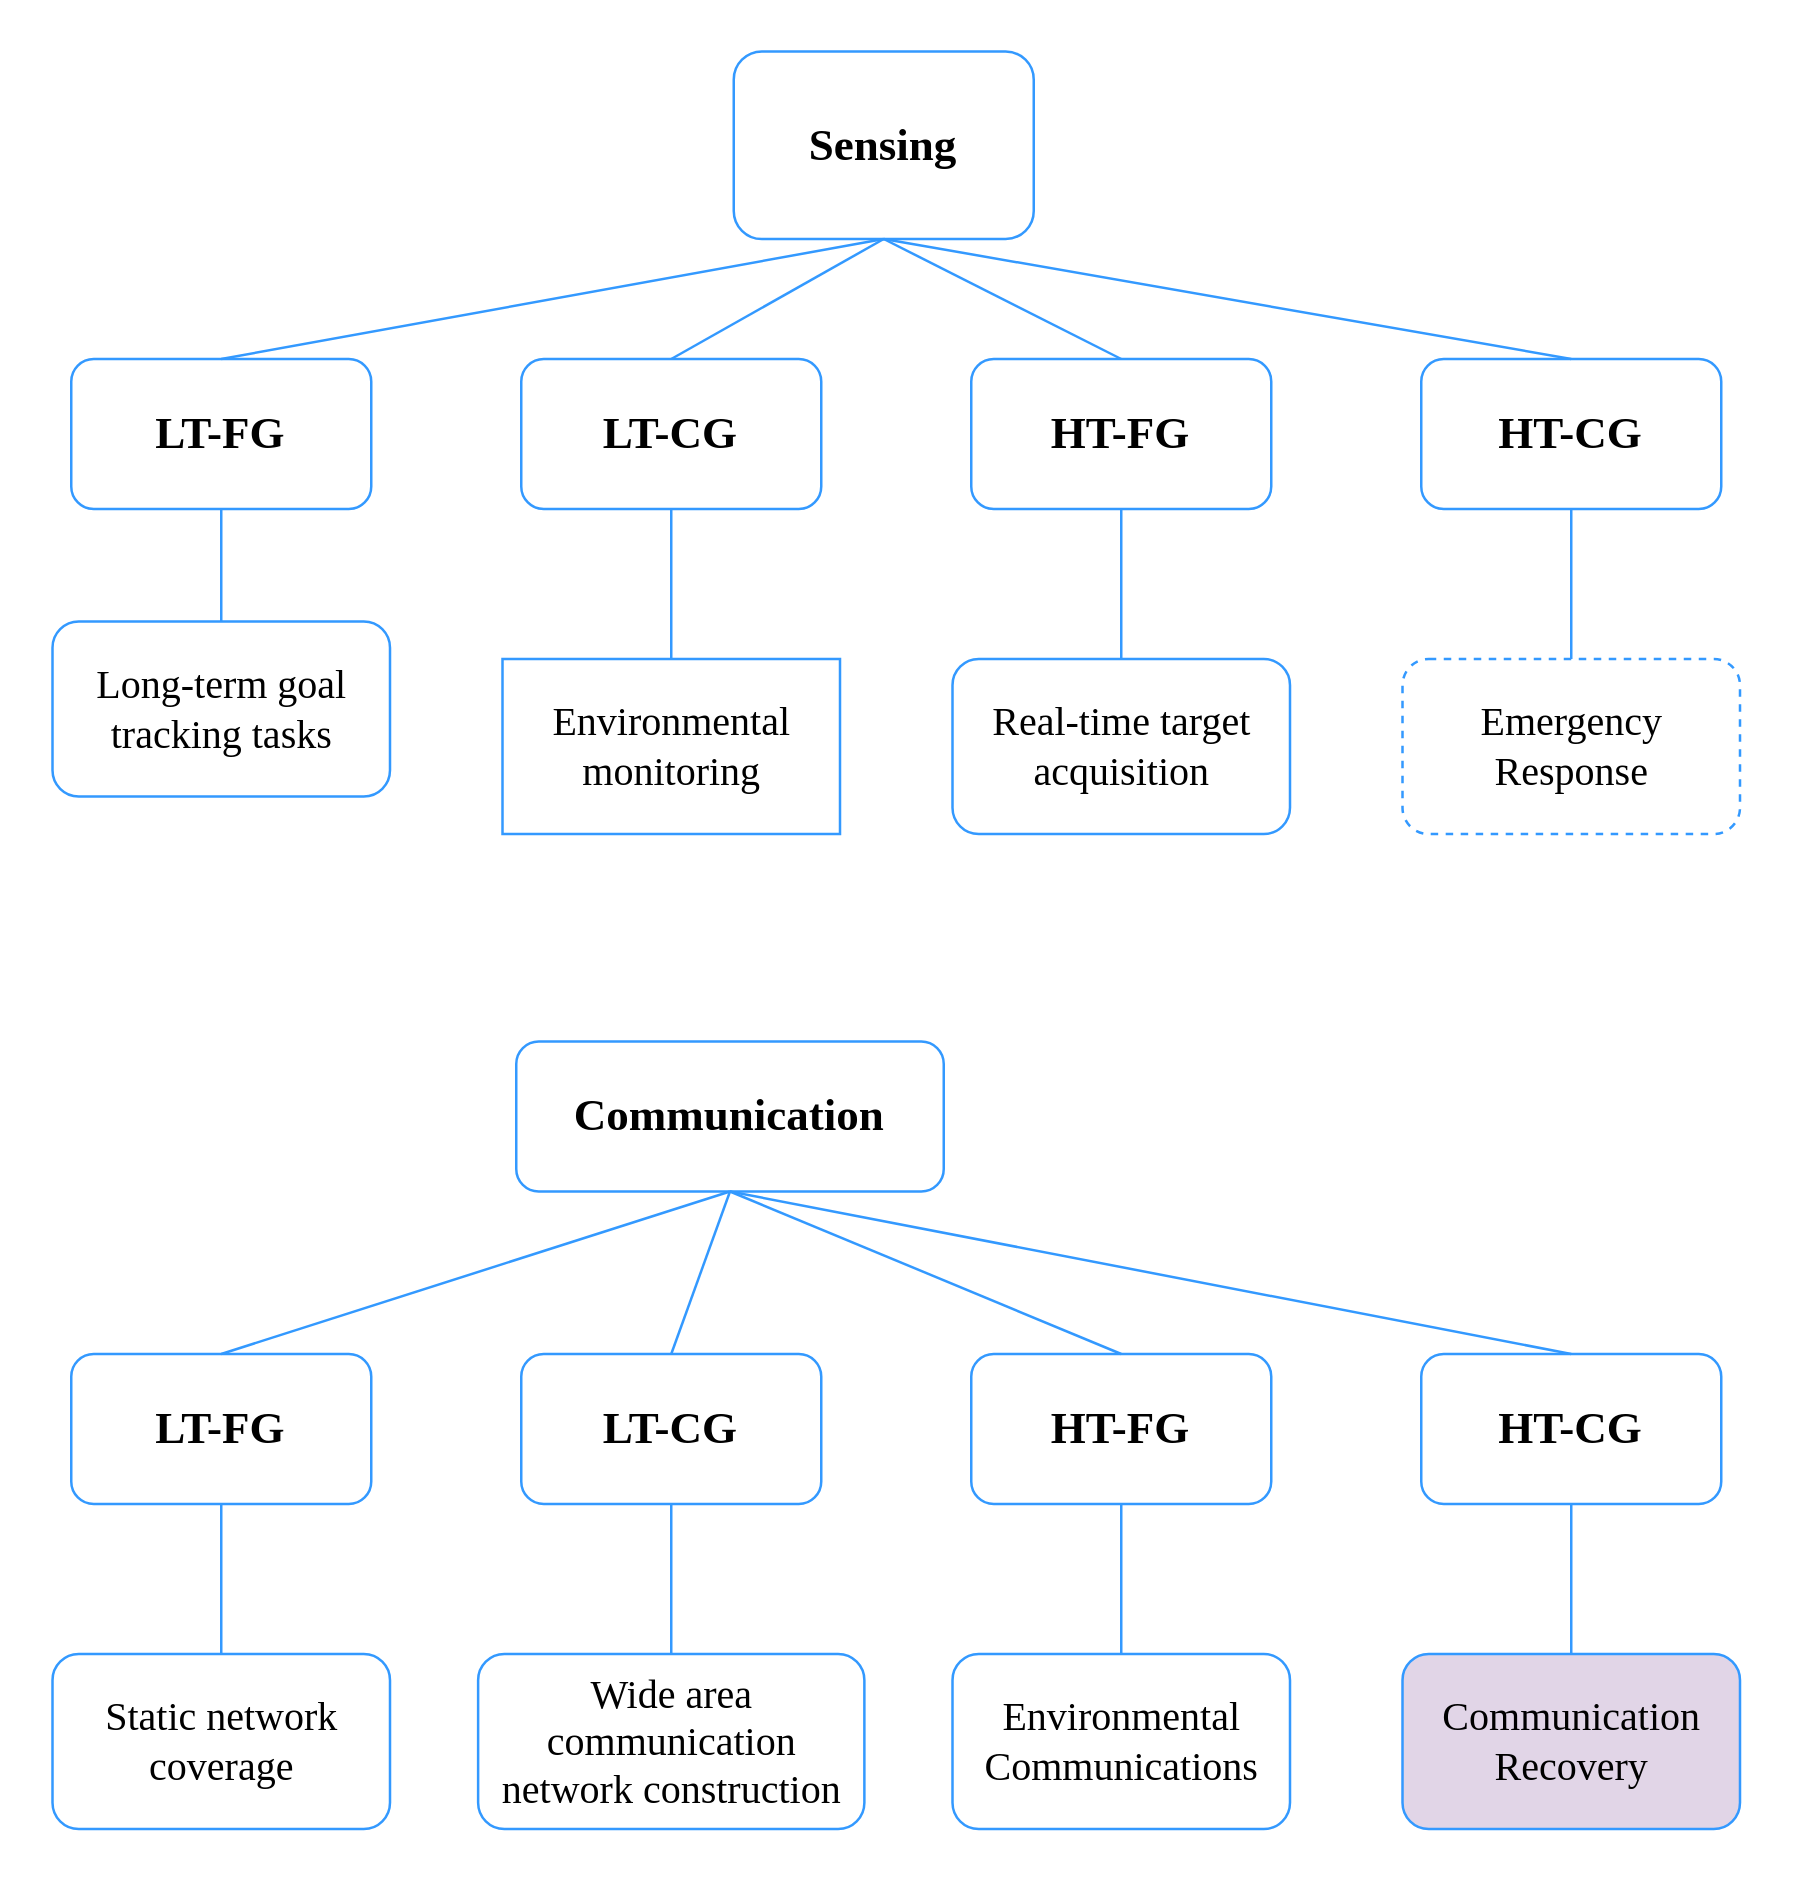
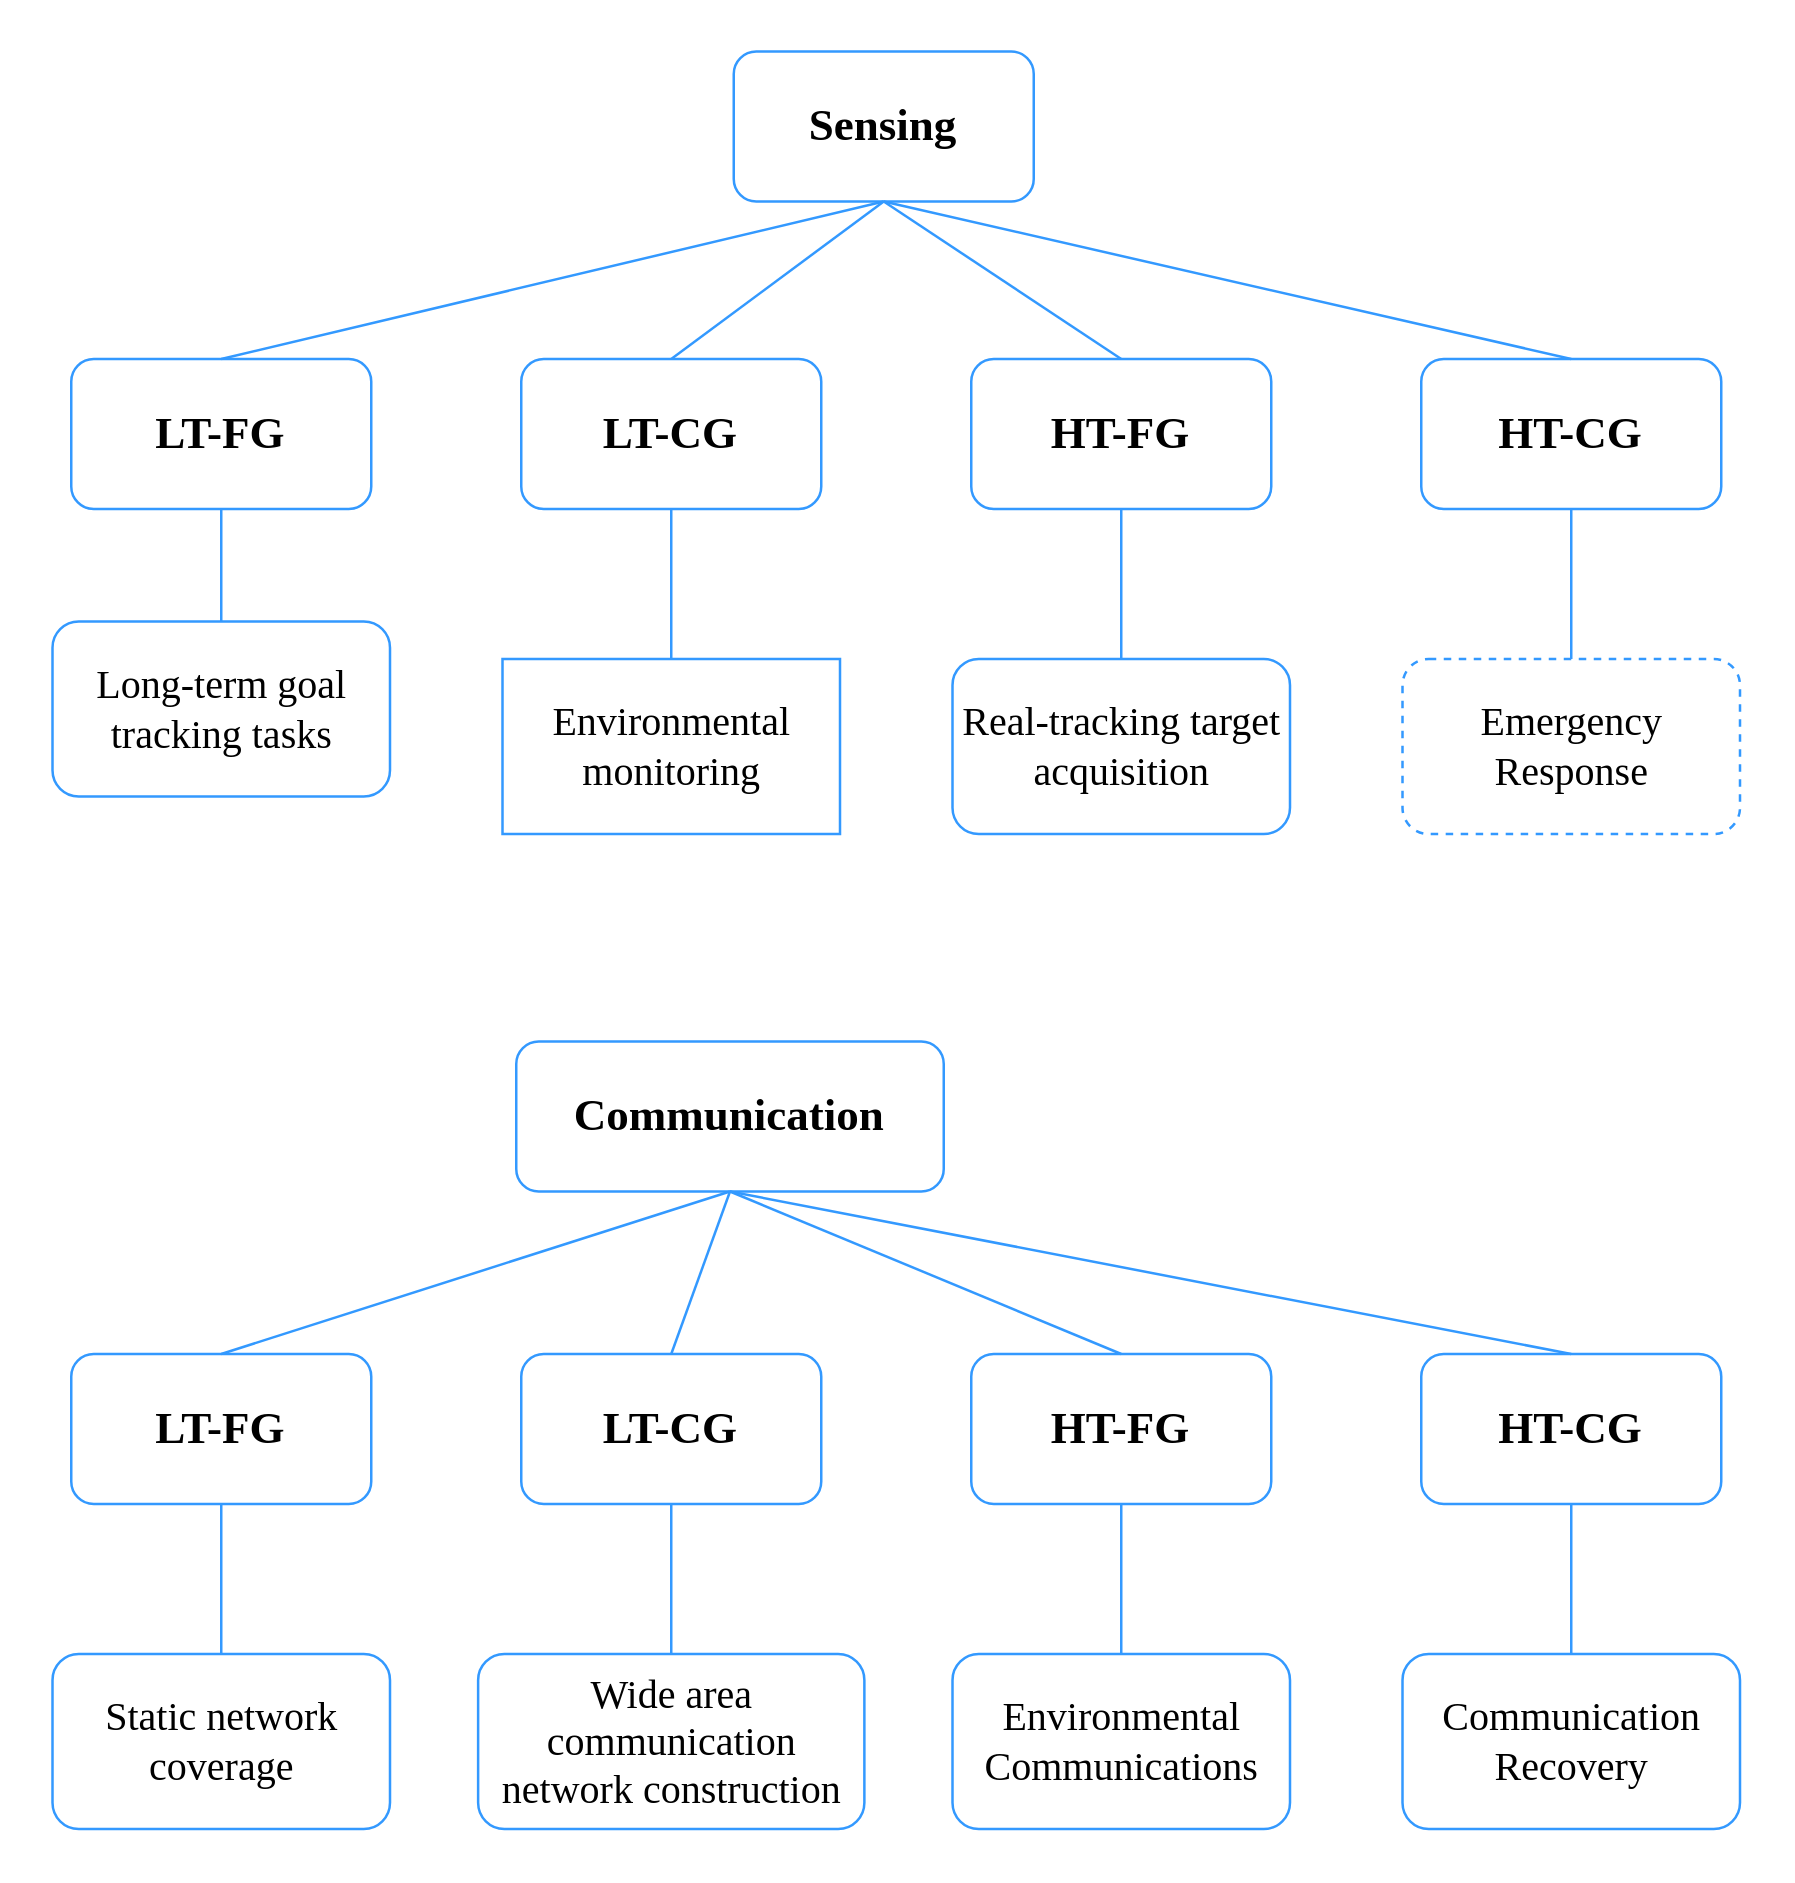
node "Sensing": size 300x188 -> 300x150
node "Real-time target acquisition": label "Real-time target acquisition" -> "Real-tracking target acquisition"
node "Communication Recovery": fillcolor #e1d5e7 -> #ffffff
